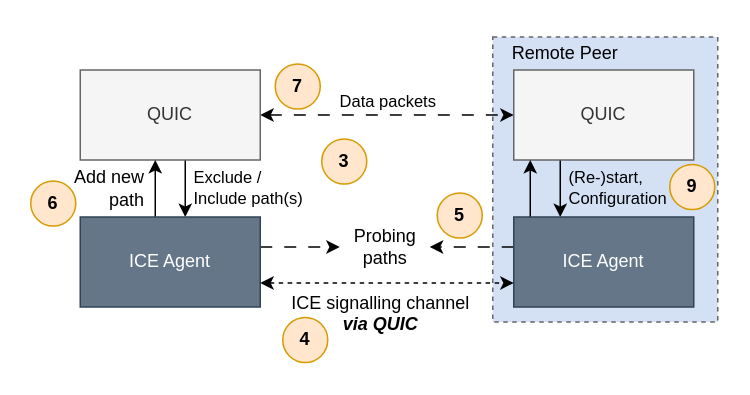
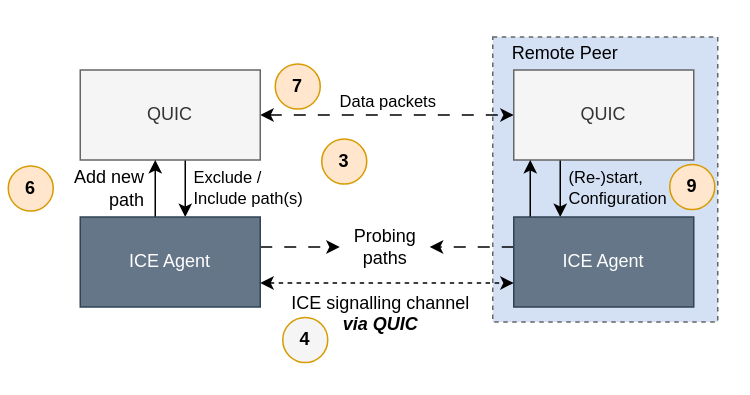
node "6": moved (53, 203) -> (31, 188)
node "5": removed
node "4": fillcolor #ffe6cc -> #f5f5f5
